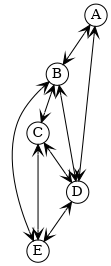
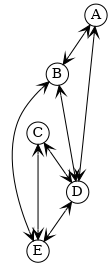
edge "B" -- "C": removed
